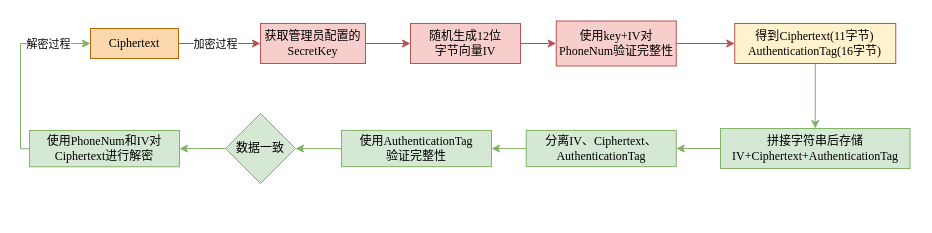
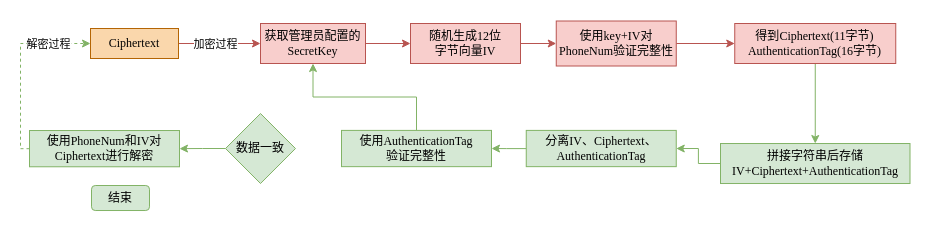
node "得到Ciphertext(11字节) AuthenticationTag(16字节)": fillcolor #fff2cc -> #f8cecc
edge "使用PhoneNum和IV对Ciphertext进行解密" -> "Ciphertext": style solid -> dashed
edge "使用AuthenticationTag 验证完整性" -> "数据一致": now "使用AuthenticationTag 验证完整性" -> "获取管理员配置的SecretKey"
node "拼接字符串后存储IV+Ciphertext+AuthenticationTag": moved (815, 149) -> (815, 164)
node "结束": added
